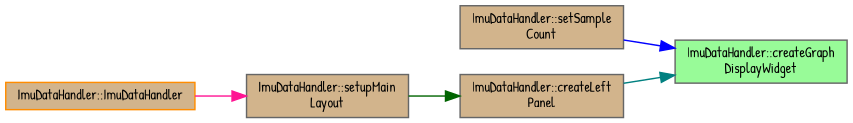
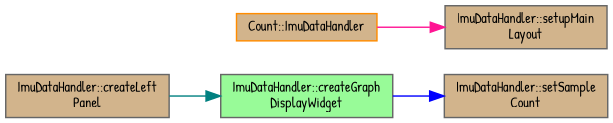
edge "ImuDataHandler::setSample Count" -> "ImuDataHandler::createGraph DisplayWidget": reversed
node "ImuDataHandler::ImuDataHandler": label "ImuDataHandler::ImuDataHandler" -> "Count::ImuDataHandler"
edge "ImuDataHandler::setupMain Layout" -> "ImuDataHandler::createLeft Panel": removed
